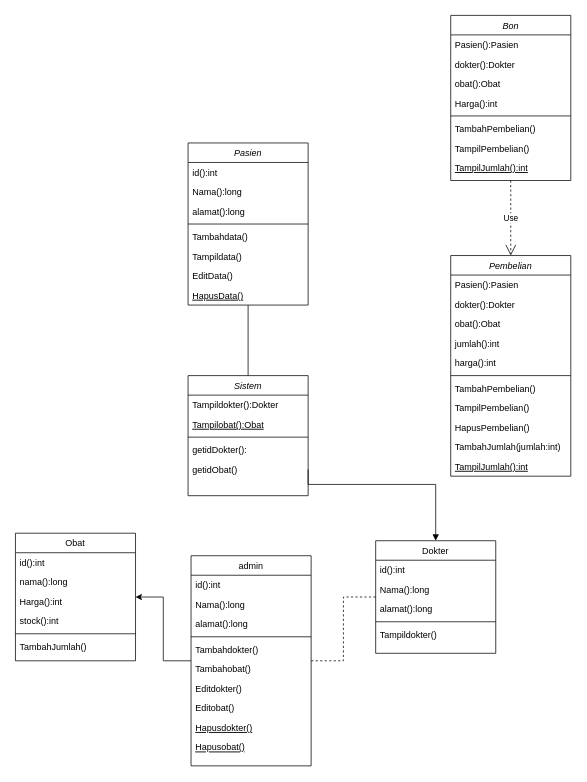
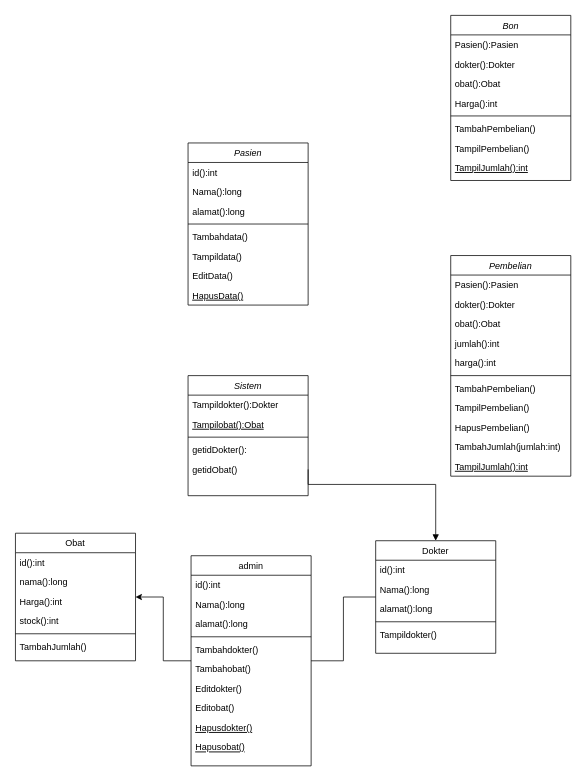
edge "Bon" -> "Pembelian": removed, label "Use"
edge "Pasien" -- "Sistem": removed
edge "Dokter" -- "admin": style dashed -> solid
